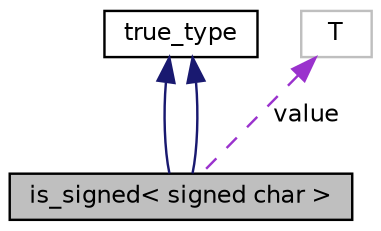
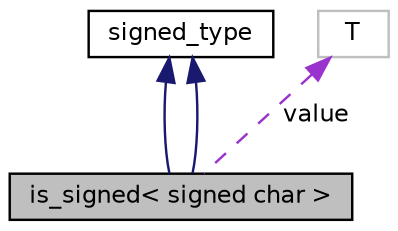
node "true_type": label "true_type" -> "signed_type"
